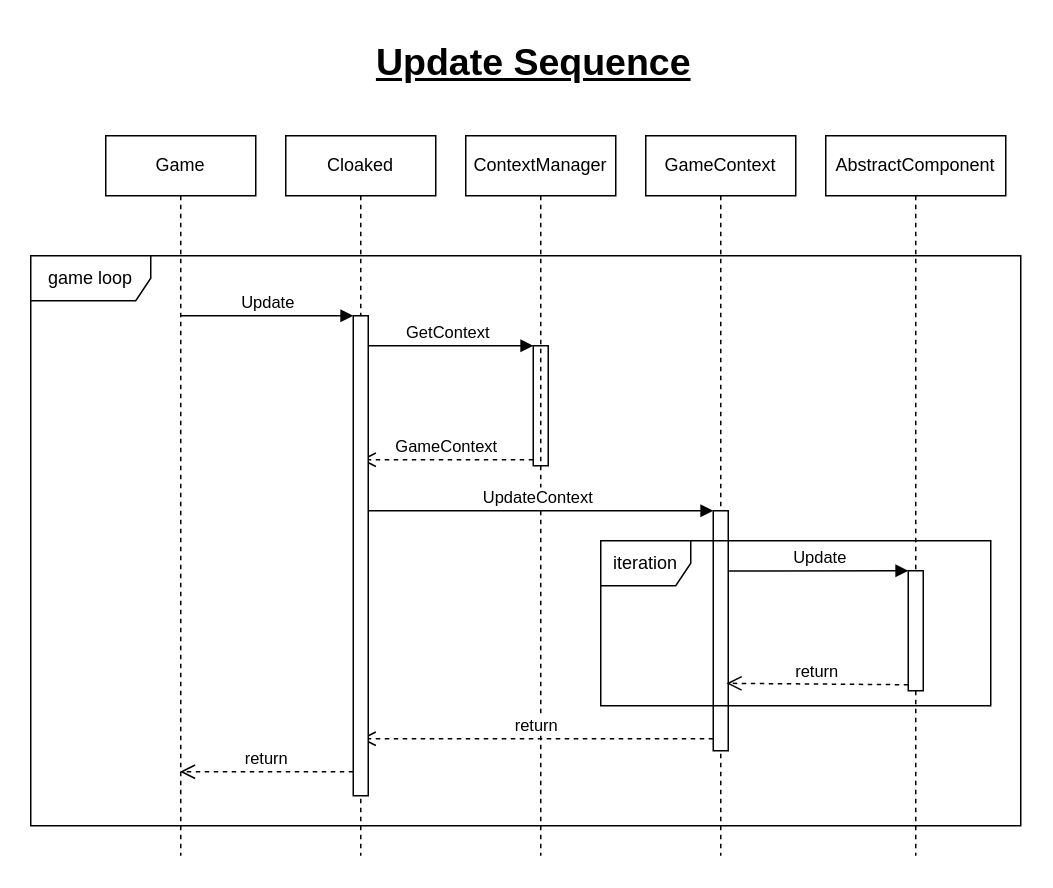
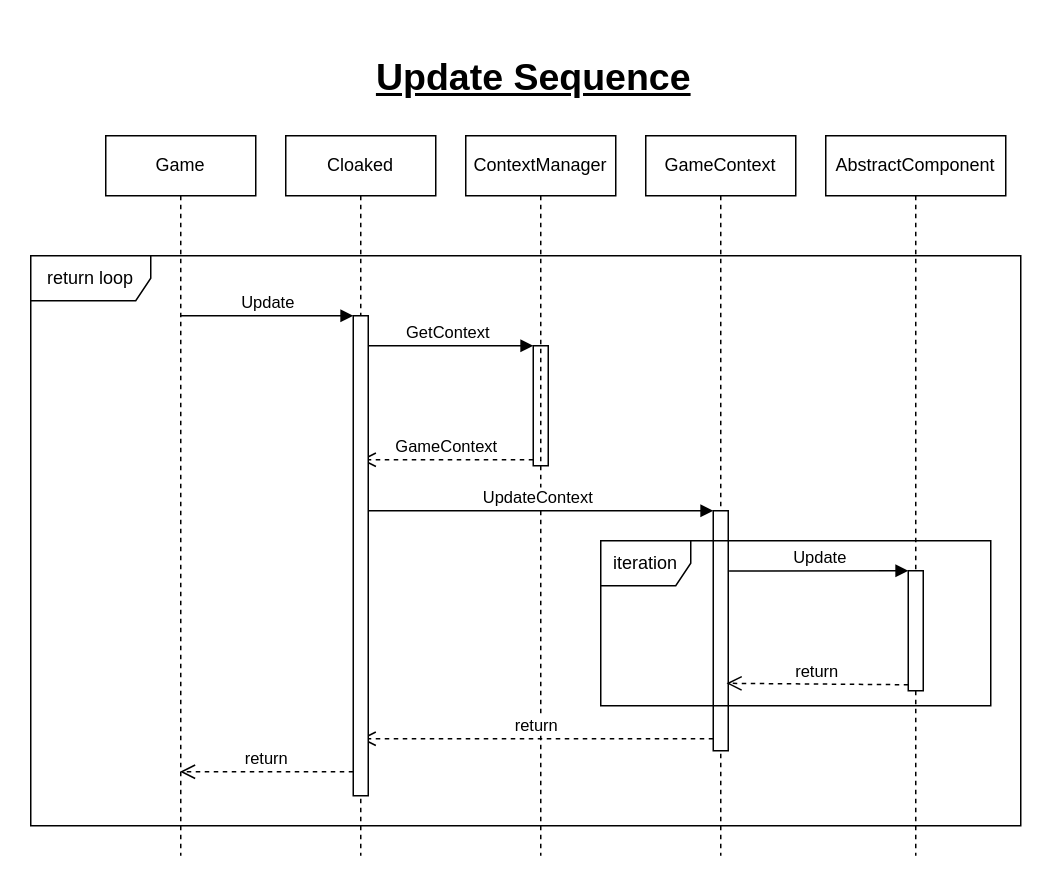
node "Update Sequence": moved (533, 61) -> (533, 76)
node "game loop": label "game loop" -> "return loop"
